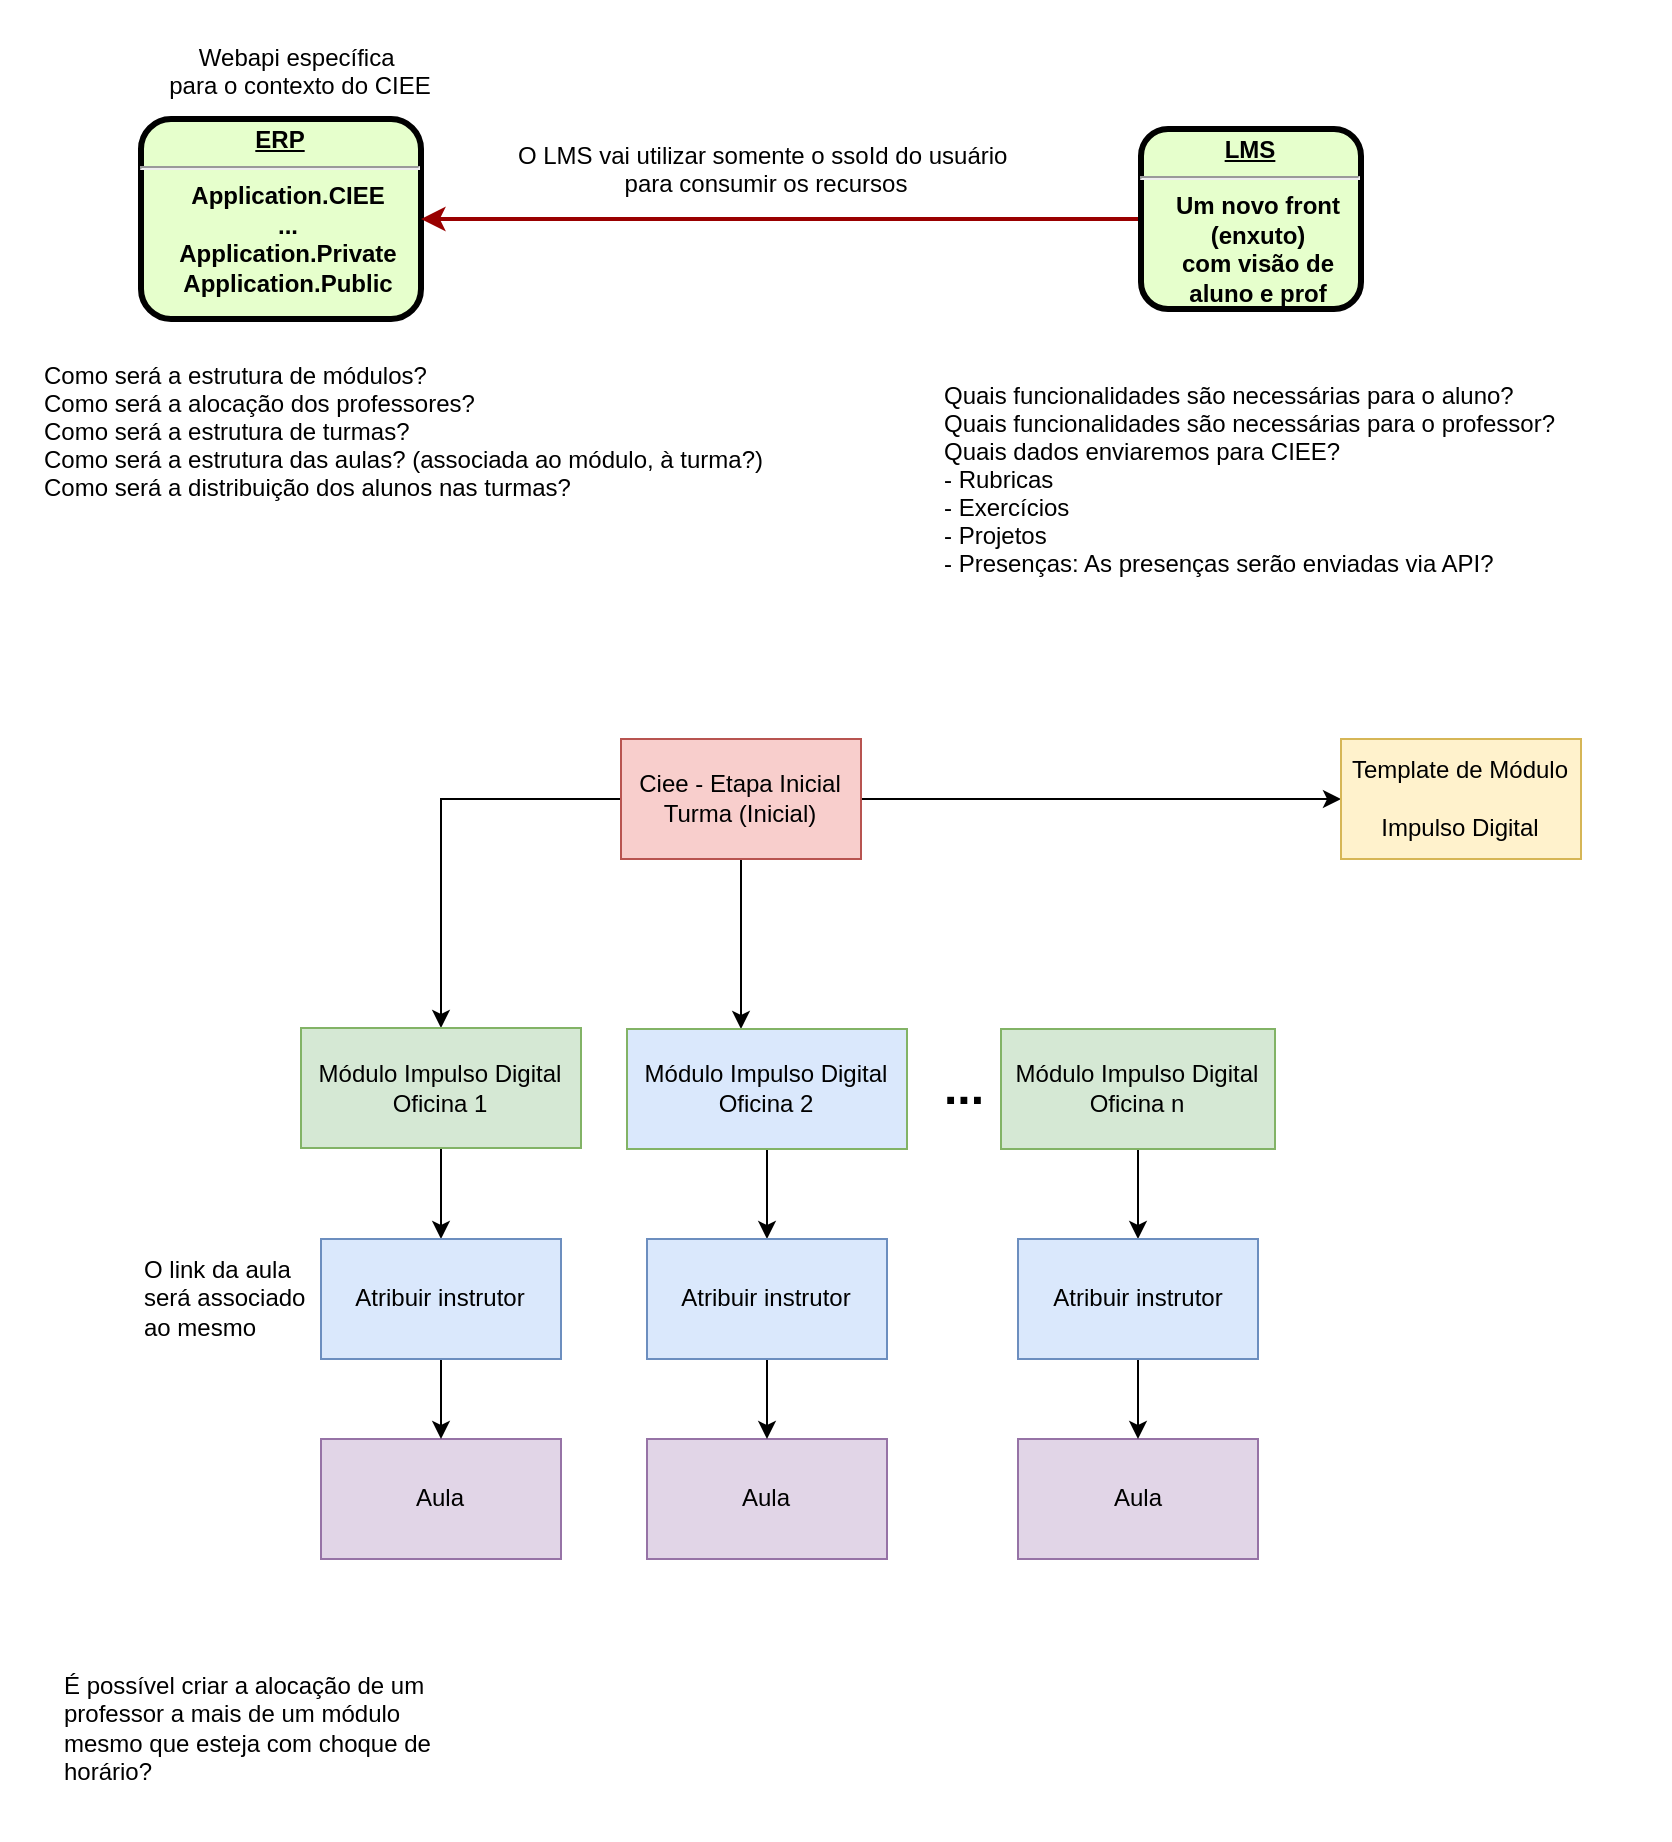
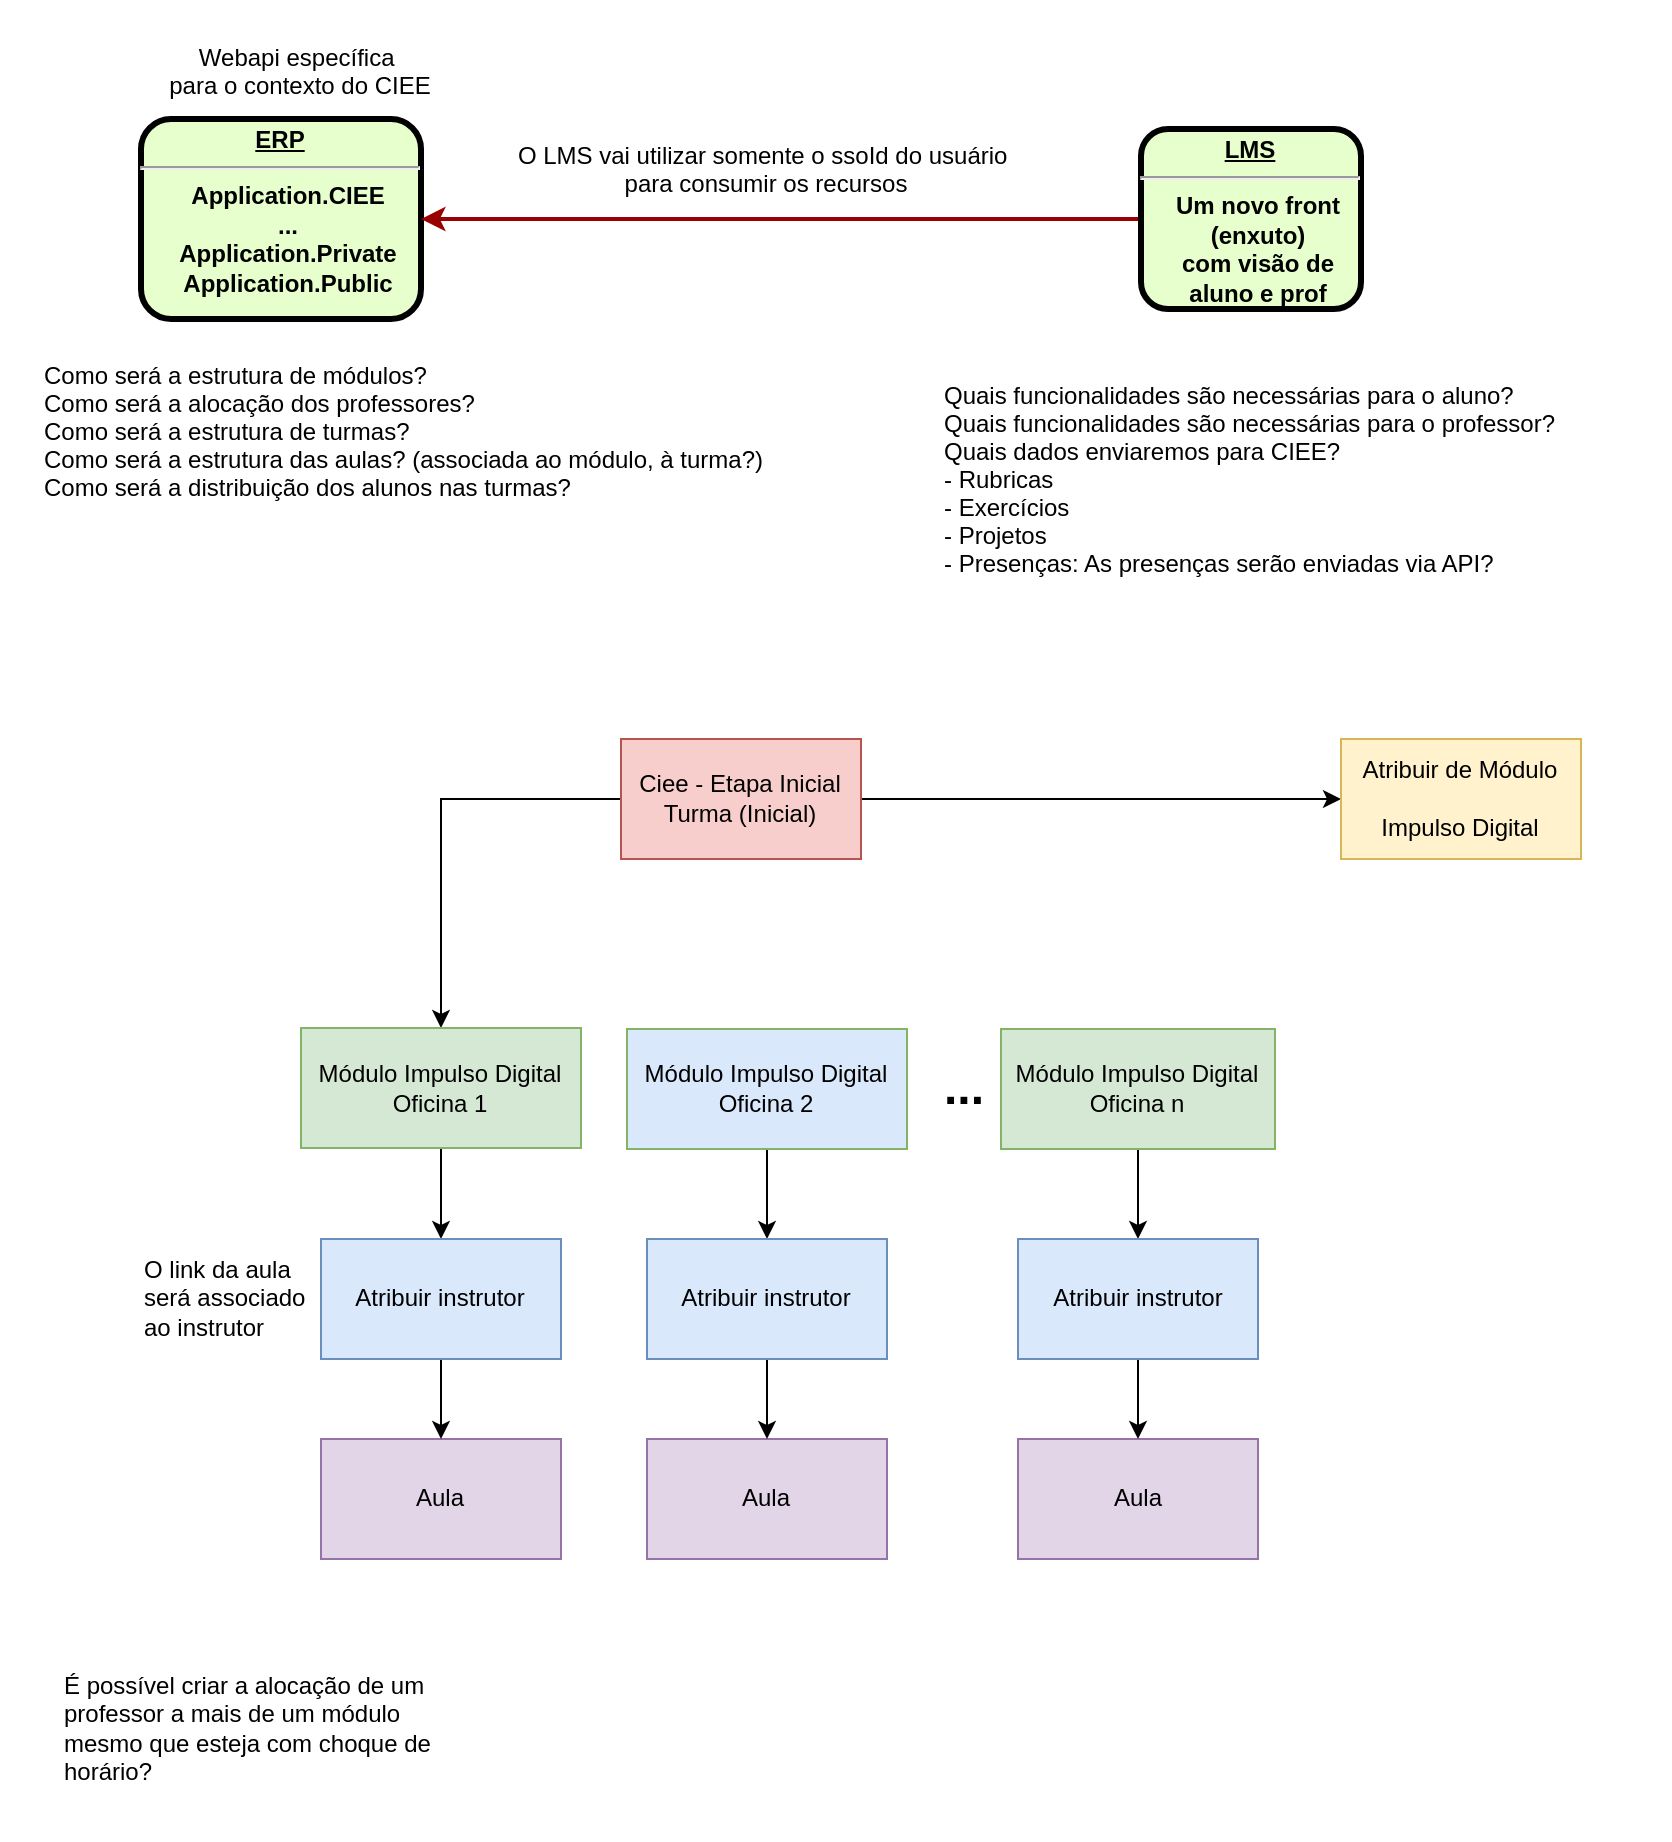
node "Template de Módulo Impulso Digital": label "Template de Módulo Impulso Digital" -> "Atribuir de Módulo Impulso Digital"
edge "Ciee - Etapa Inicial Turma (Inicial)" -> "Módulo Impulso Digital Oficina 2": removed
node "O link da aula será associado ao mesmo": label "O link da aula será associado ao mesmo" -> "O link da aula será associado ao instrutor"
